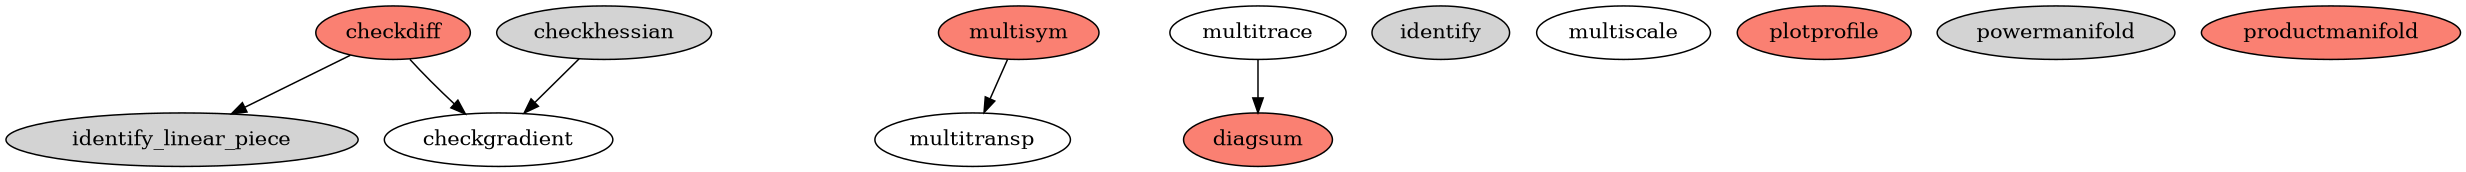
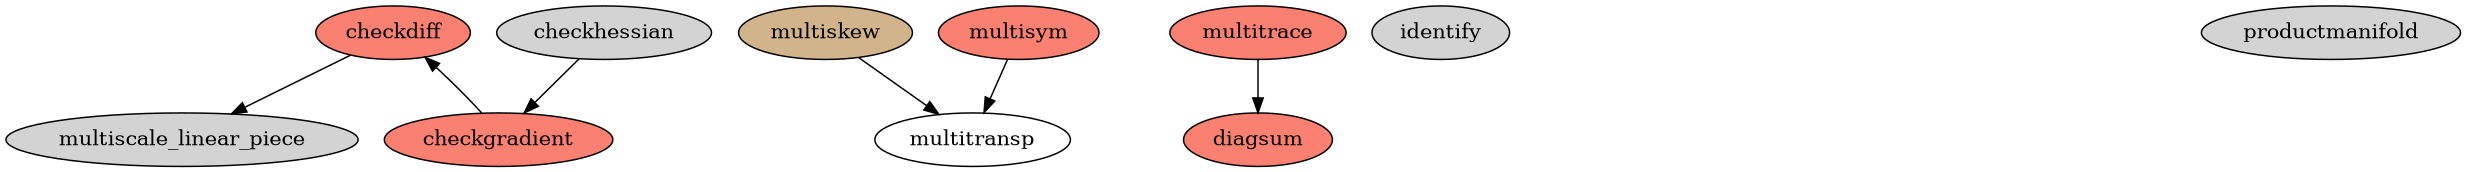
node "multiskew": added
node "multitrace": fillcolor white -> salmon
node "multiscale": removed
node "plotprofile": removed
node "powermanifold": removed
node "productmanifold": fillcolor salmon -> lightgrey
edge "checkdiff" -> "checkgradient": reversed
node "identify_linear_piece": label "identify_linear_piece" -> "multiscale_linear_piece"
node "checkgradient": fillcolor white -> salmon
